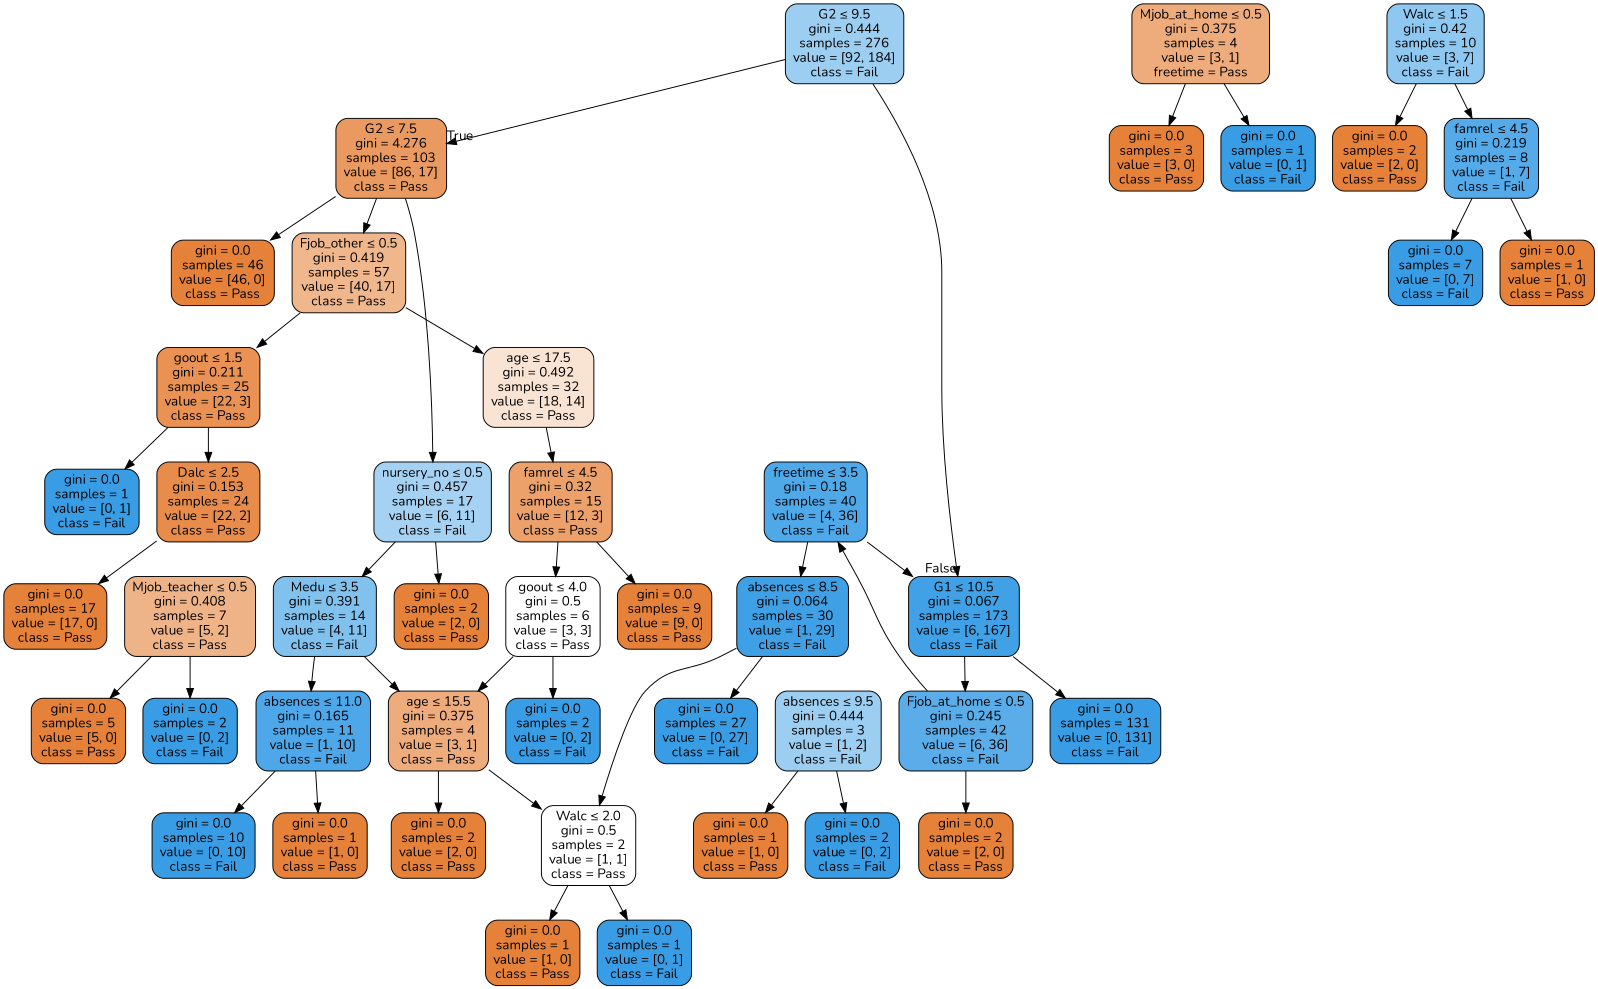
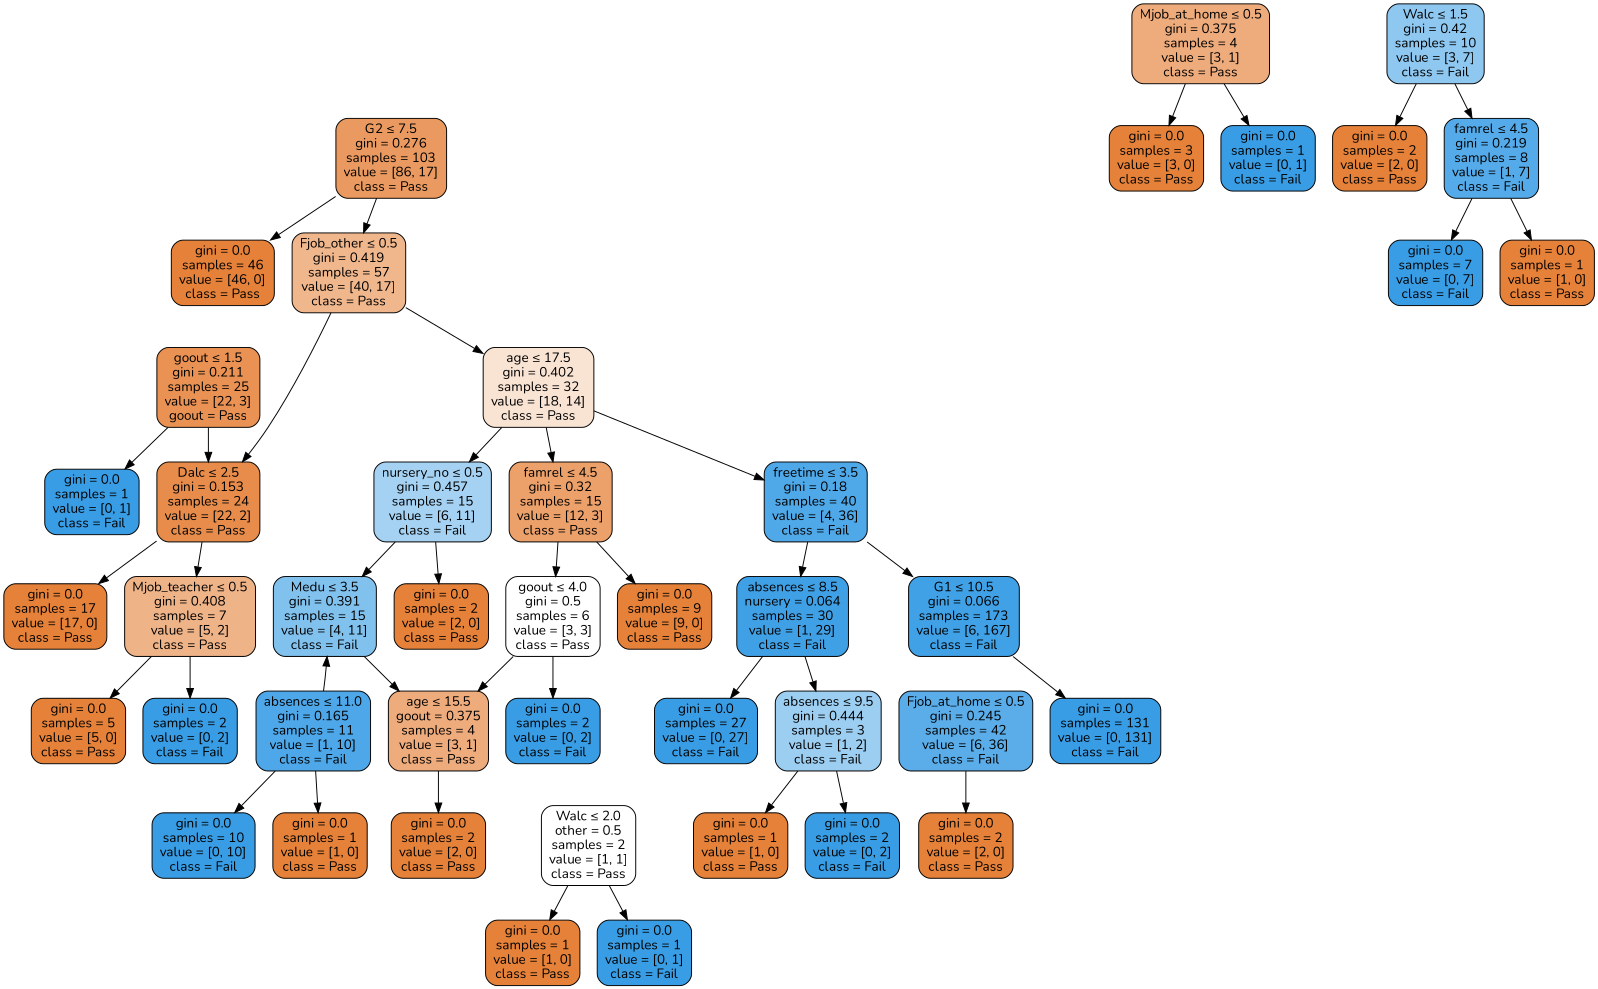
node "G2 ≤ 9.5": removed
node "Mjob_at_home ≤ 0.5": text "freetime = Pass" -> "class = Pass"
node "G2 ≤ 7.5": text "gini = 4.276" -> "gini = 0.276"
edge "Fjob_other ≤ 0.5" -> "goout ≤ 1.5": now "Fjob_other ≤ 0.5" -> "Dalc ≤ 2.5"
edge "G2 ≤ 7.5" -> "nursery_no ≤ 0.5": now "age ≤ 17.5" -> "nursery_no ≤ 0.5"
node "age ≤ 17.5": text "gini = 0.492" -> "gini = 0.402"
node "goout ≤ 1.5": text "class = Pass" -> "goout = Pass"
node "nursery_no ≤ 0.5": text "samples = 17" -> "samples = 15"
edge "Dalc ≤ 2.5" -> "Mjob_teacher ≤ 0.5": added
node "absences ≤ 8.5": text "gini = 0.064" -> "nursery = 0.064"
node "G1 ≤ 10.5": text "gini = 0.067" -> "gini = 0.066"
node "Medu ≤ 3.5": text "samples = 14" -> "samples = 15"
edge "Fjob_at_home ≤ 0.5" -> "freetime ≤ 3.5": now "age ≤ 17.5" -> "freetime ≤ 3.5"
edge "Medu ≤ 3.5" -> "absences ≤ 11.0": reversed
edge "G1 ≤ 10.5" -> "Fjob_at_home ≤ 0.5": removed
edge "absences ≤ 8.5" -> "Walc ≤ 2.0": now "absences ≤ 8.5" -> "absences ≤ 9.5"
node "age ≤ 15.5": text "gini = 0.375" -> "goout = 0.375"
edge "age ≤ 15.5" -> "Walc ≤ 2.0": removed
node "Walc ≤ 2.0": text "gini = 0.5" -> "other = 0.5"
